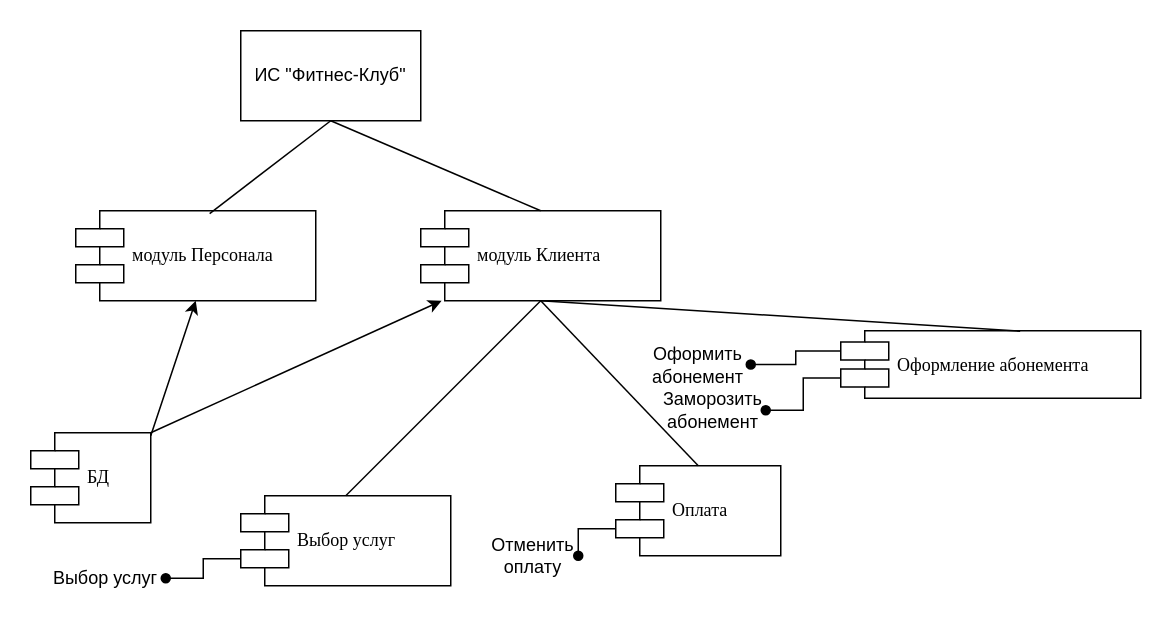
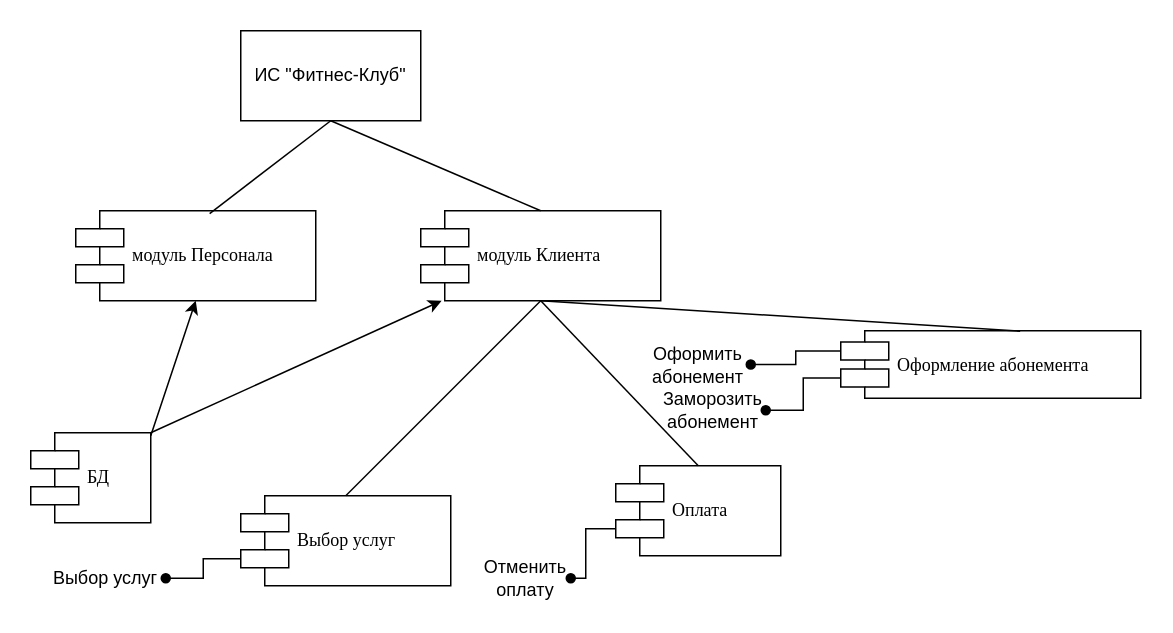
node "Отменить оплату": moved (533, 556) -> (526, 578)
